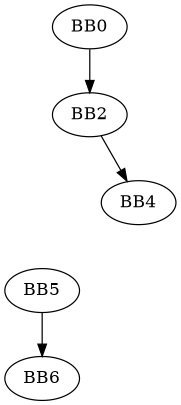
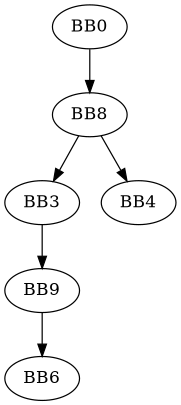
node "BB2": label "BB2" -> "BB8"
node "BB3": added
node "BB5": label "BB5" -> "BB9"
